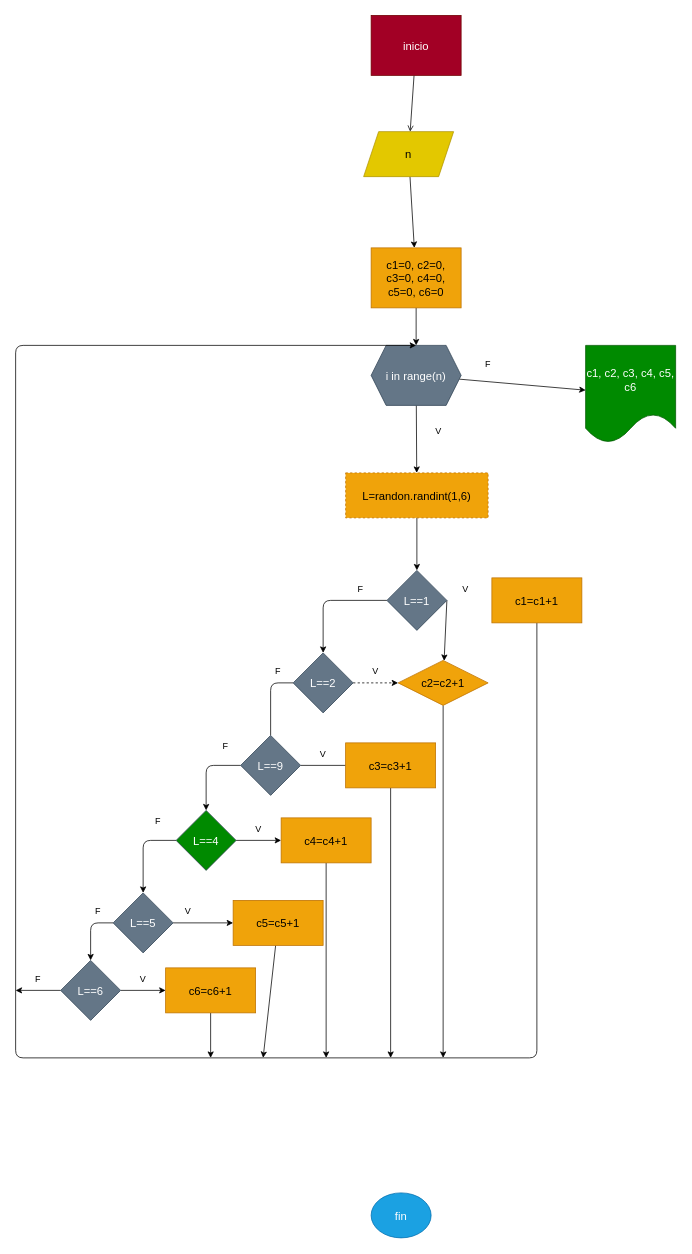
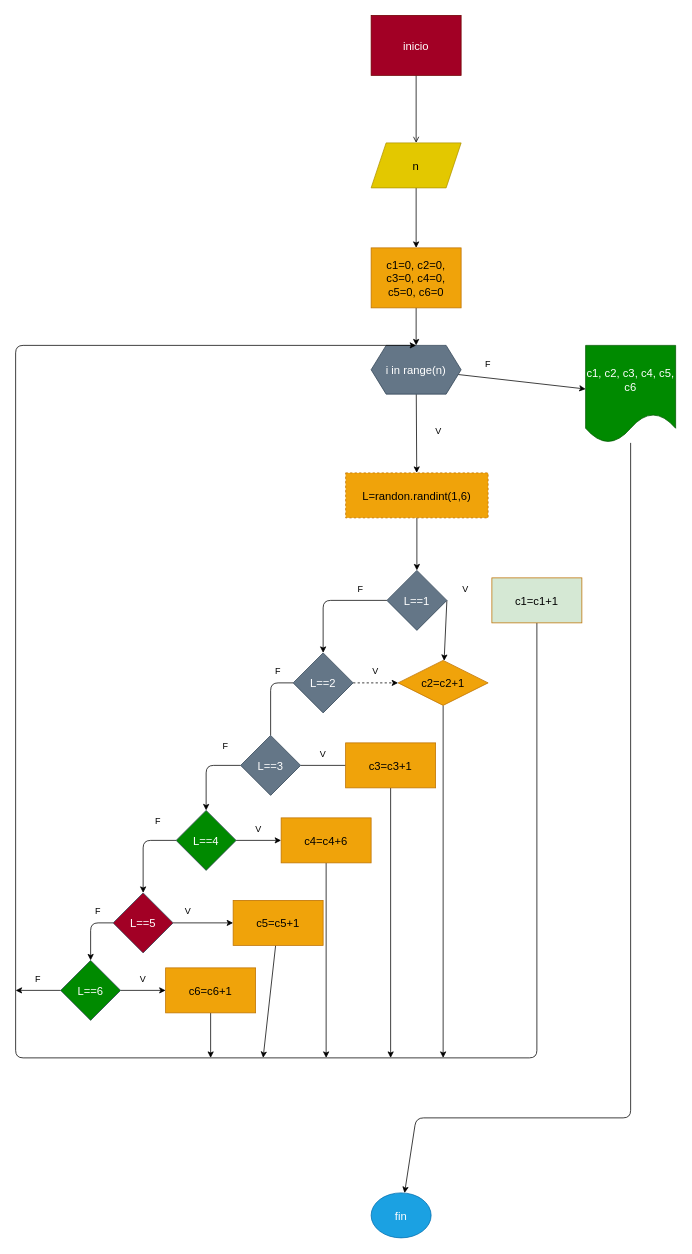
node "n": moved (408, 154) -> (416, 165)
node "i in range(n)": size 90x60 -> 90x49
node "c1=c1+1": fillcolor #f0a30a -> #d5e8d4
node "L==9": label "L==9" -> "L==3"
edge "c1, c2, c3, c4, c5, c6" -> "fin": added
node "c4=c4+1": label "c4=c4+1" -> "c4=c4+6"
node "L==5": fillcolor #647687 -> #a20025
node "L==6": fillcolor #647687 -> #008a00
